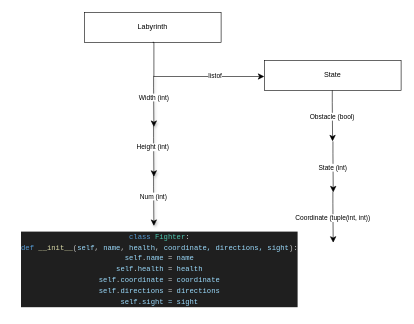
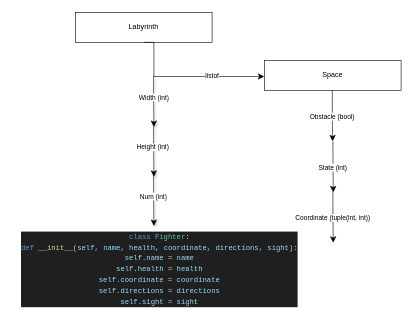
node "Labyrinth": moved (153, 27) -> (144, 27)
node "State": label "State" -> "Space"
